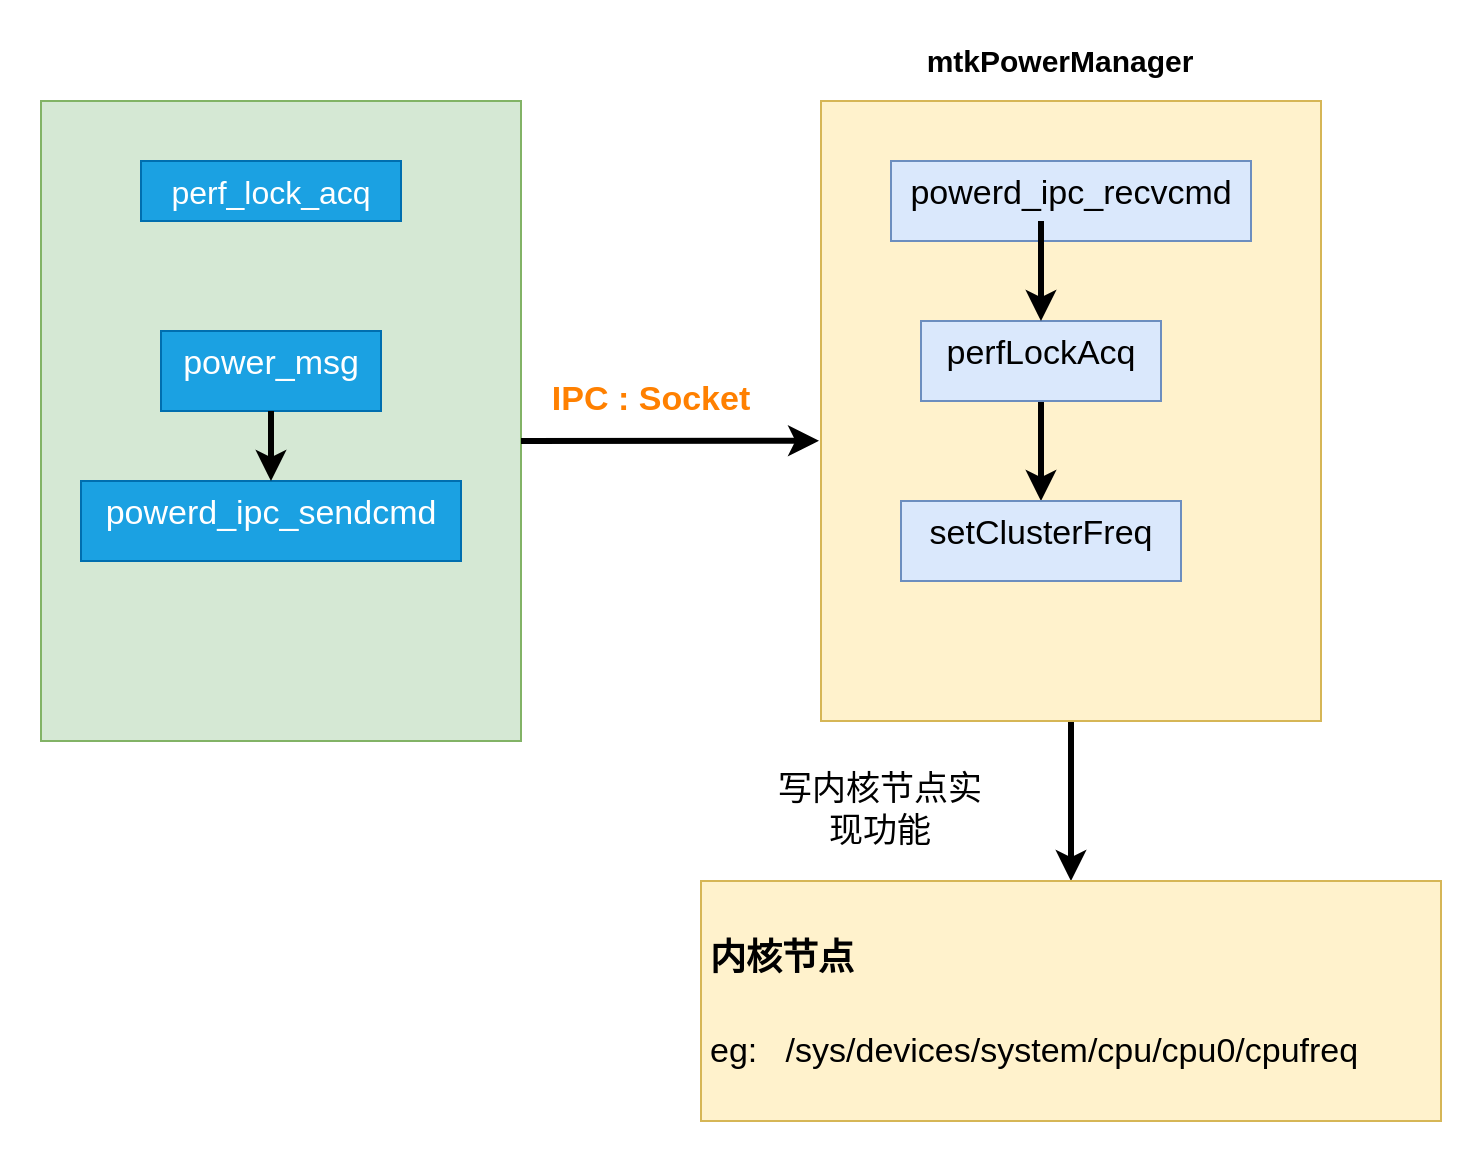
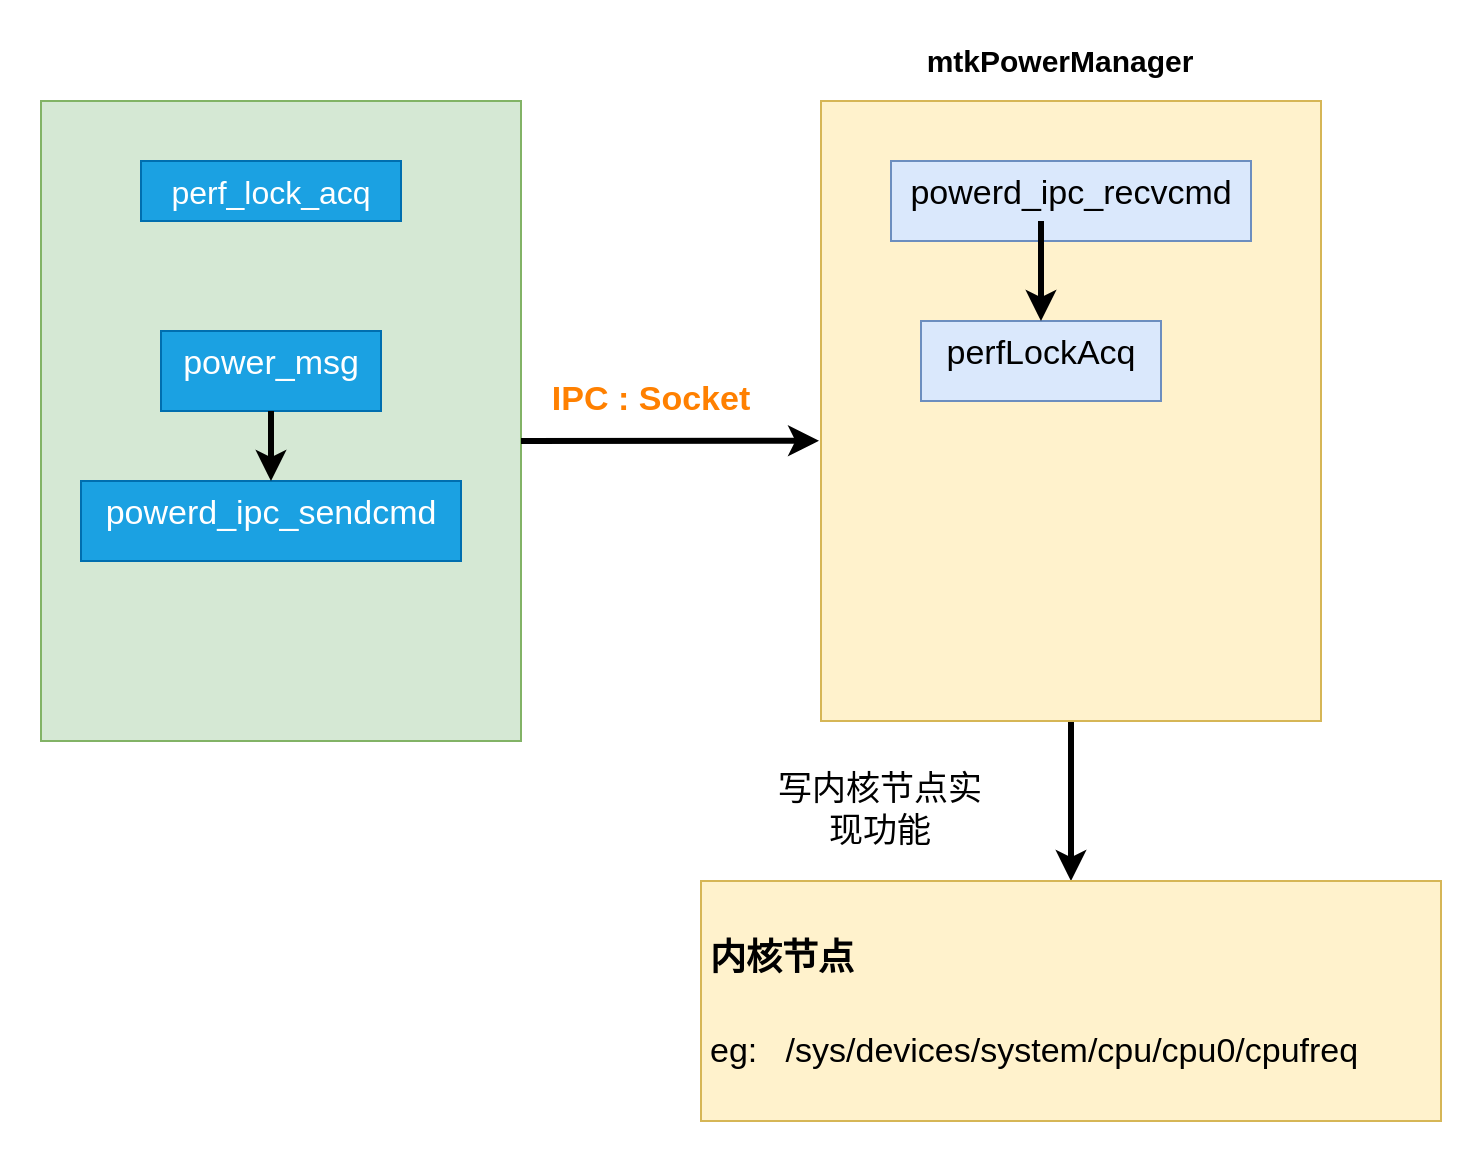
edge "perfLockAcq" -> "setClusterFreq": removed
node "setClusterFreq": removed
